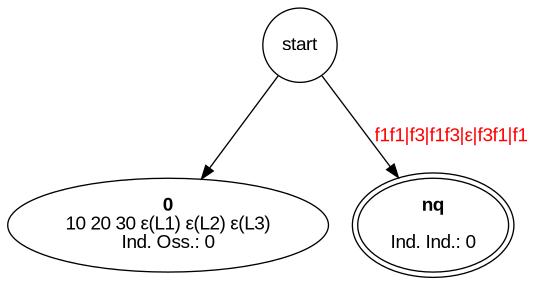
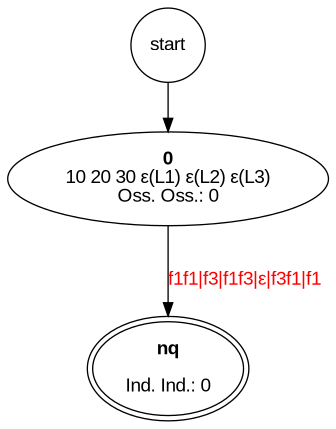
edge "start" -> "nq": now "0" -> "nq"
node "0": text "Ind. Oss.: 0" -> "Oss. Oss.: 0"
